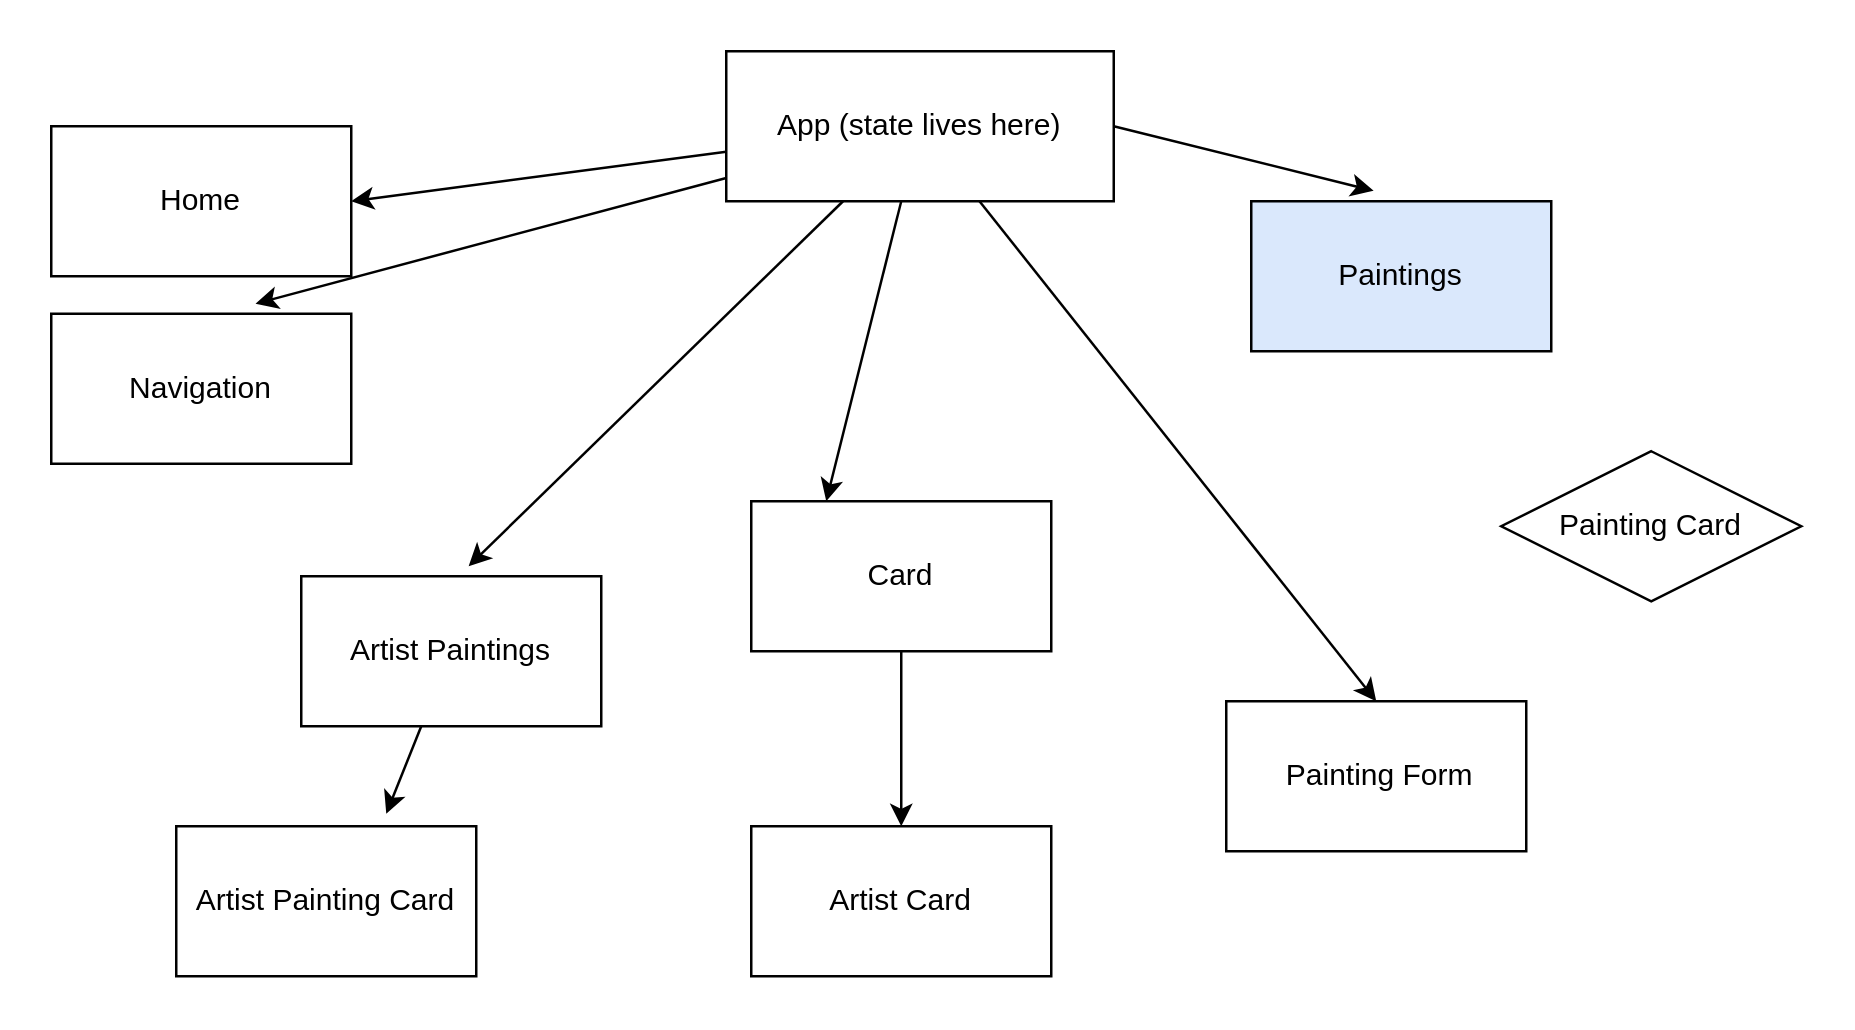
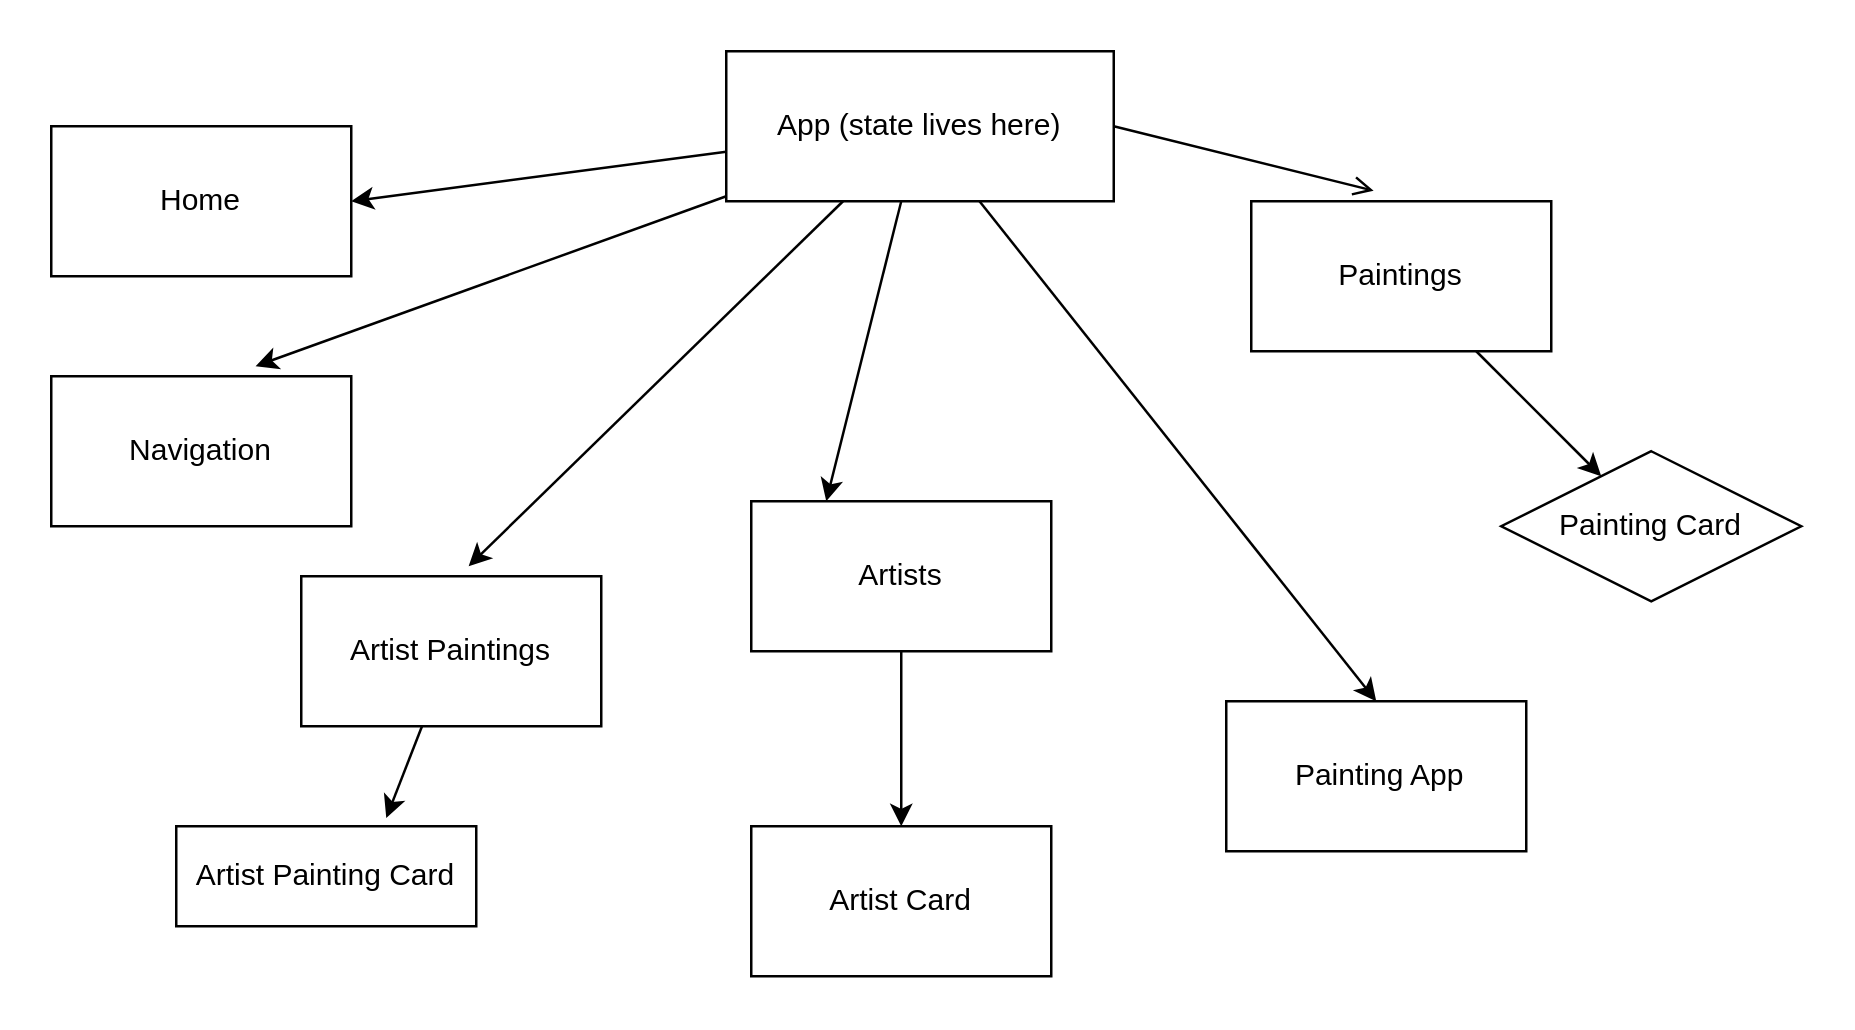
edge "App (state lives here)" -> "Paintings": arrowhead classic -> open
node "Paintings": fillcolor #dae8fc -> #ffffff
node "Navigation": moved (201, 389) -> (201, 451)
edge "Paintings" -> "Painting Card": added
node "Card": label "Card" -> "Artists"
node "Painting Form": label "Painting Form" -> "Painting App"
node "Artist Painting Card": size 300x150 -> 300x100
